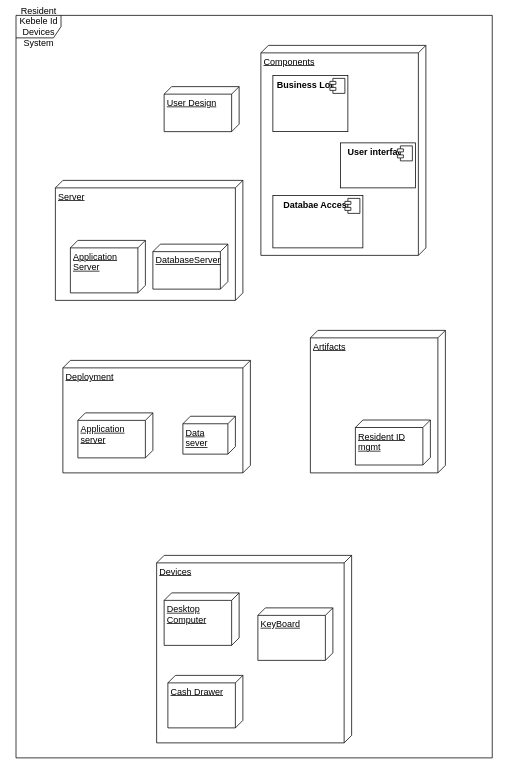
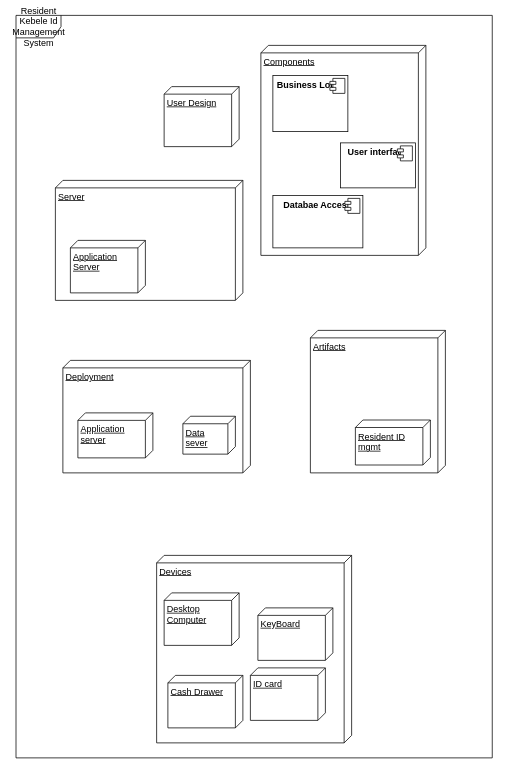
node "Resident Kebele Id Devices System": label "Resident Kebele Id Devices System" -> "Resident Kebele Id Management System"
node "User Design": size 75x45 -> 75x60
node "DatabaseServer": removed
node "ID card": added
